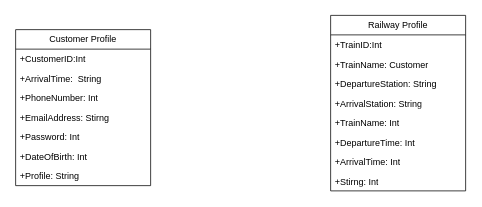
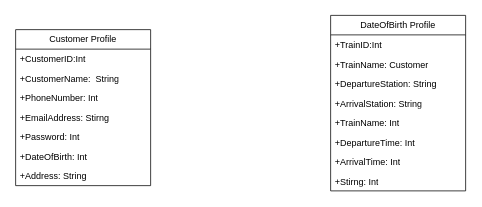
node "Railway Profile": label "Railway Profile" -> "DateOfBirth Profile"
node "+ArrivalTime: String": label "+ArrivalTime: String" -> "+CustomerName: String"
node "+Profile: String": label "+Profile: String" -> "+Address: String"
